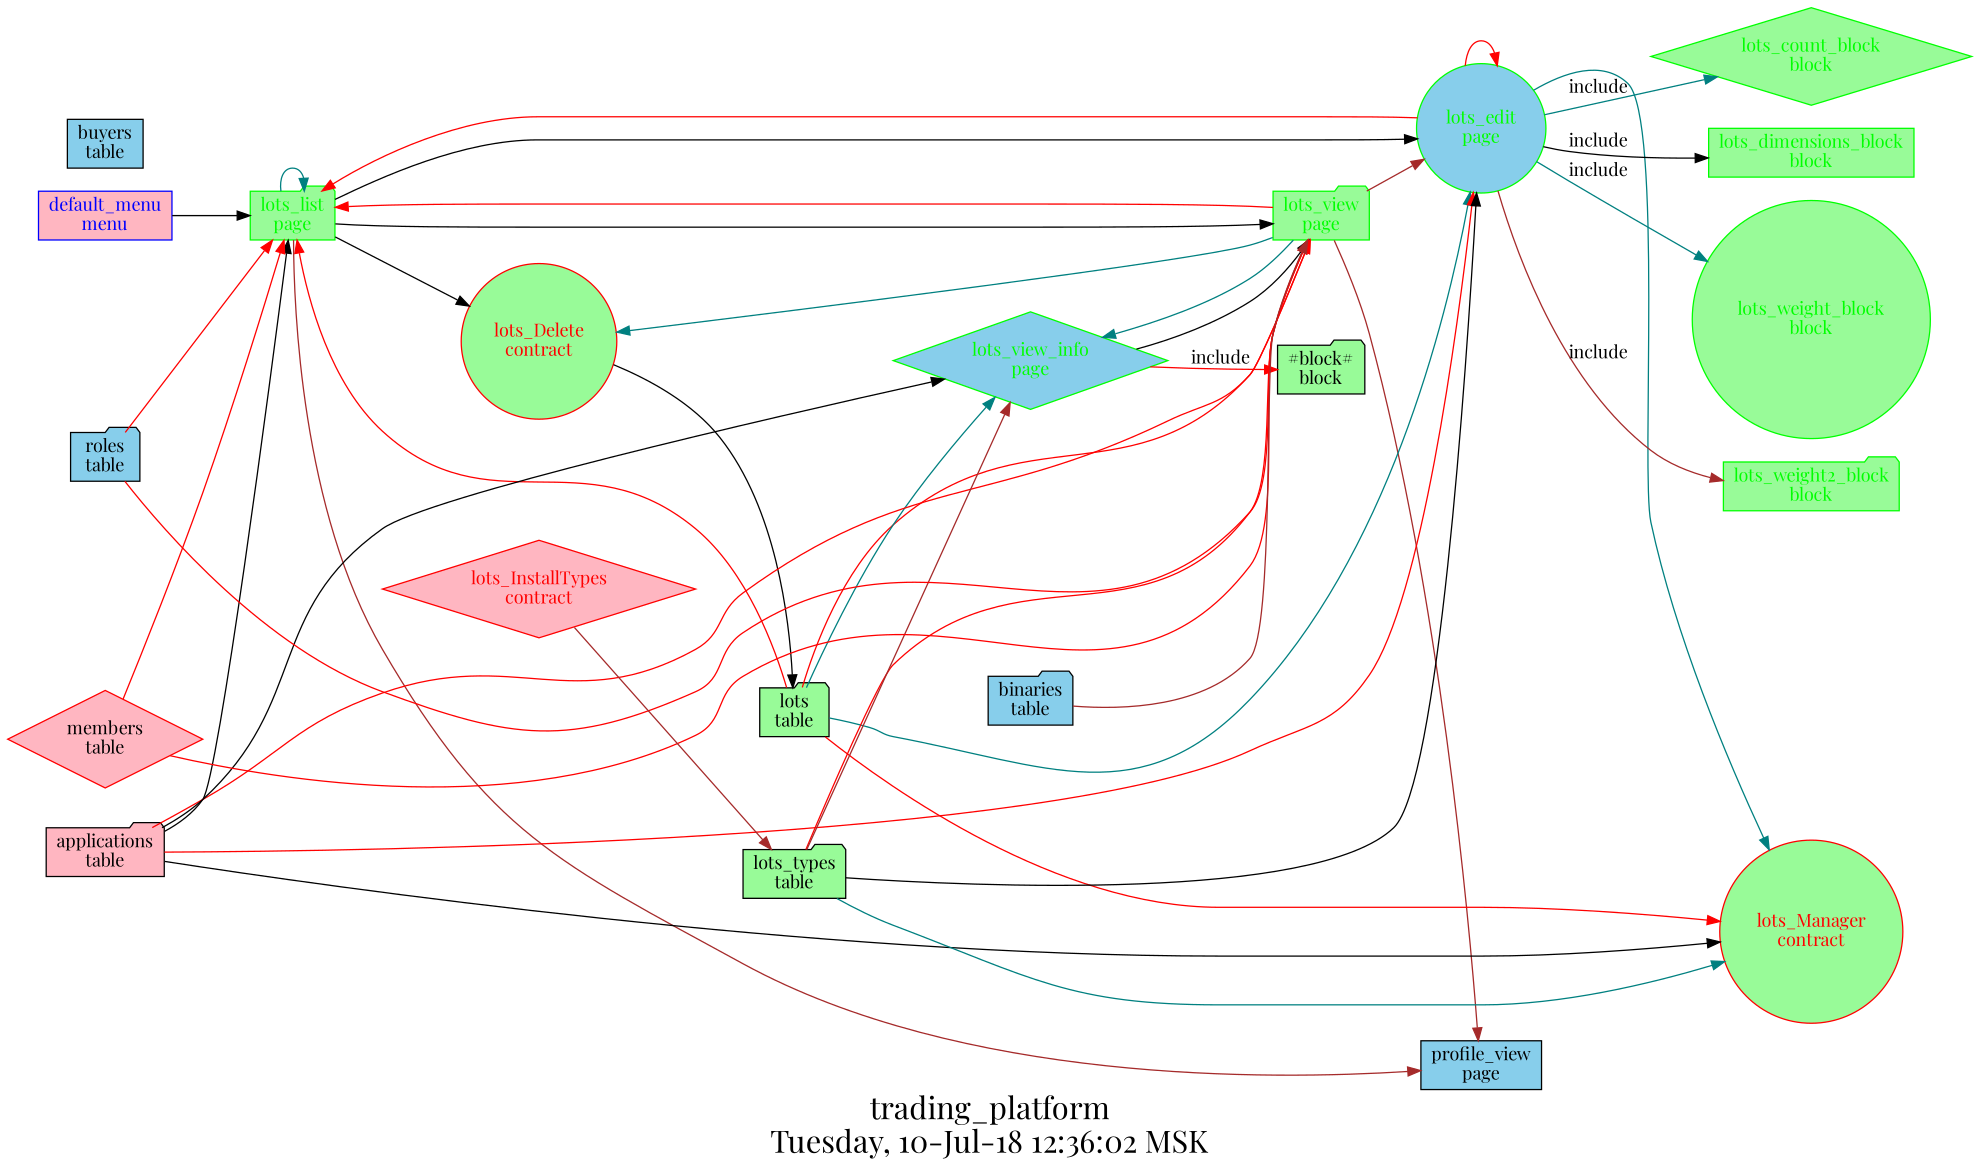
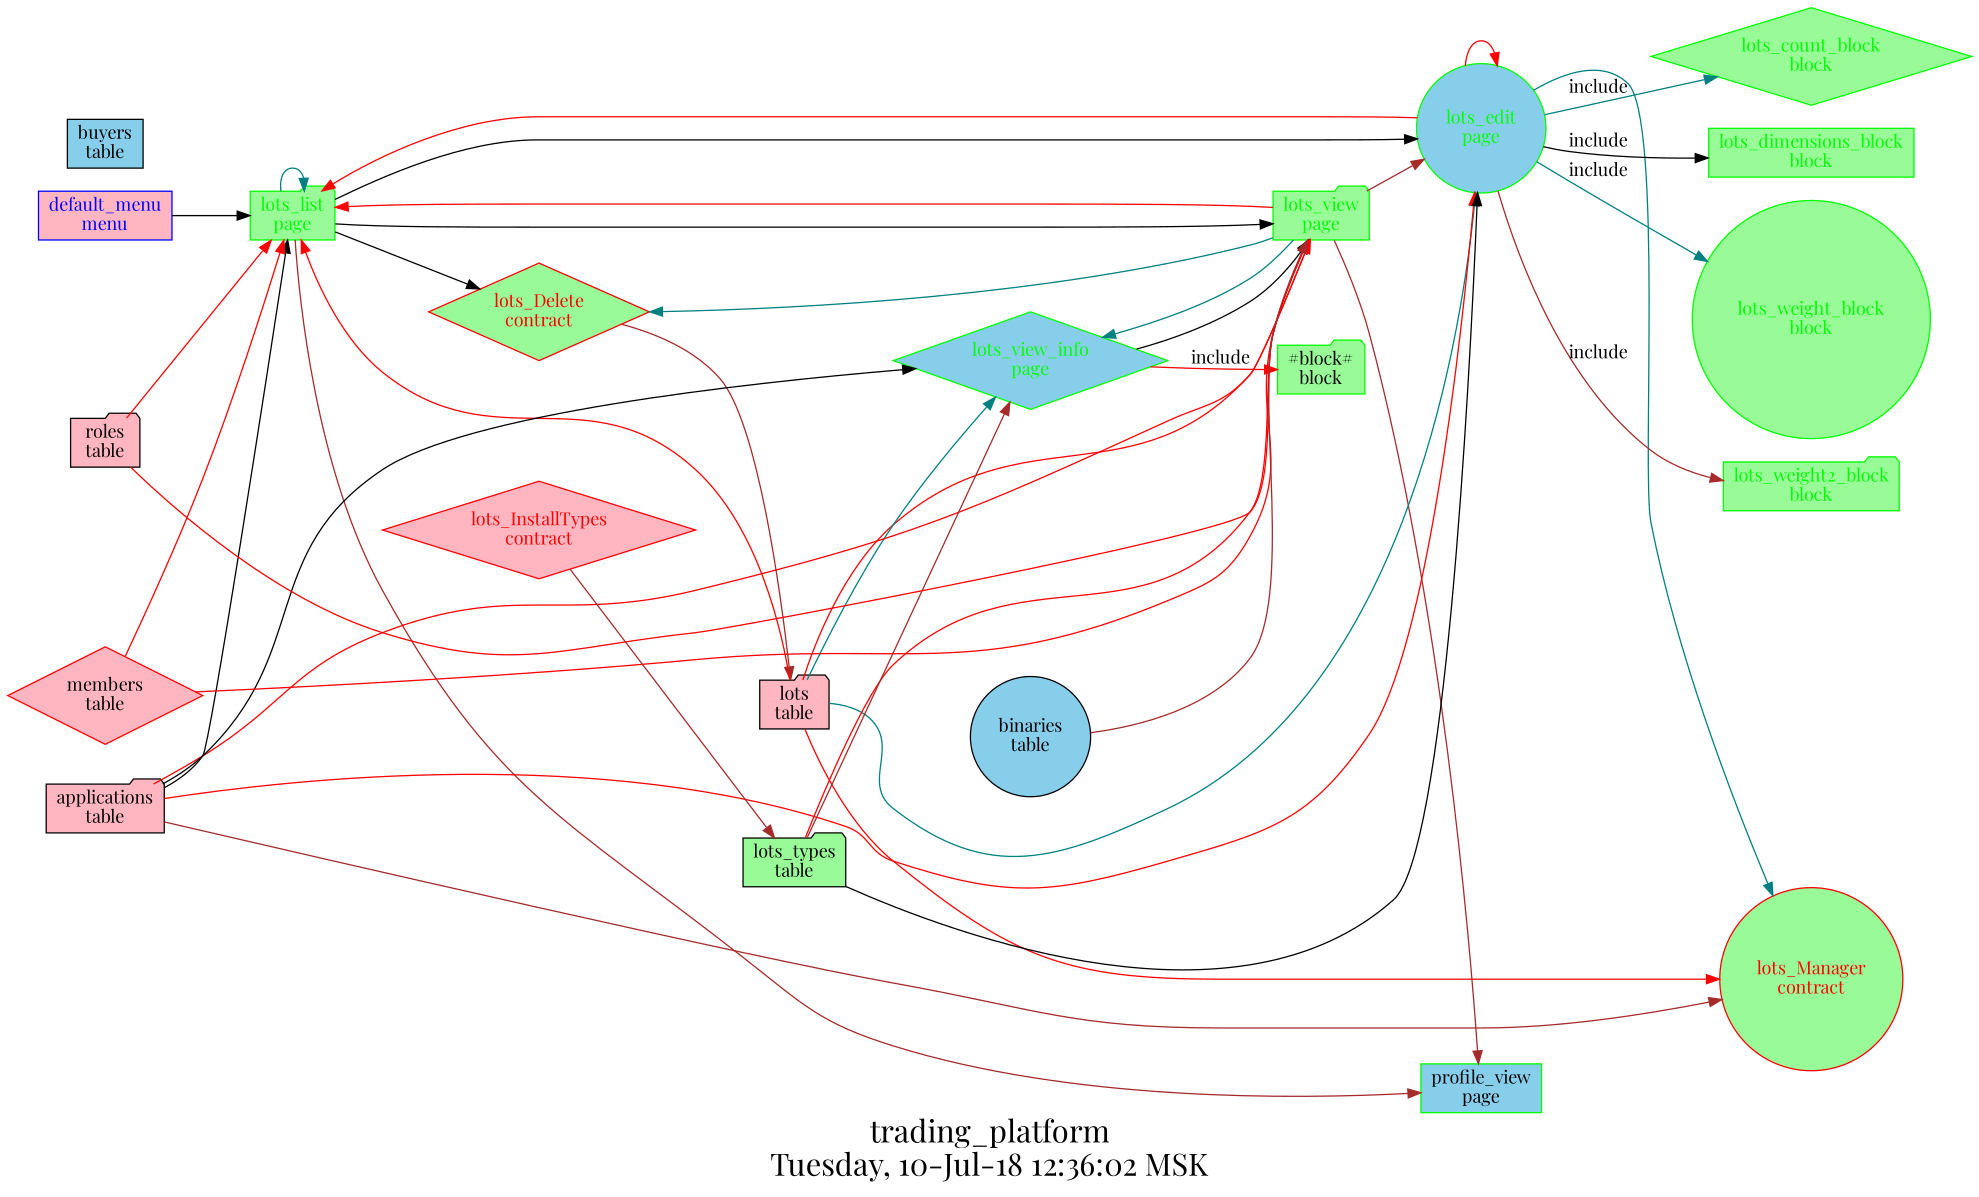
node "lots_Delete contract": shape circle -> diamond
node "#block# block": color black -> green
node "roles table": fillcolor skyblue -> lightpink
edge "lots_Delete contract" -> "lots table": color black -> brown
node "binaries table": shape folder -> circle
node "lots table": fillcolor palegreen -> lightpink
edge "applications table" -> "lots_Manager contract": color black -> brown
edge "lots_types table" -> "lots_Manager contract": removed
node "profile_view page": color black -> green
